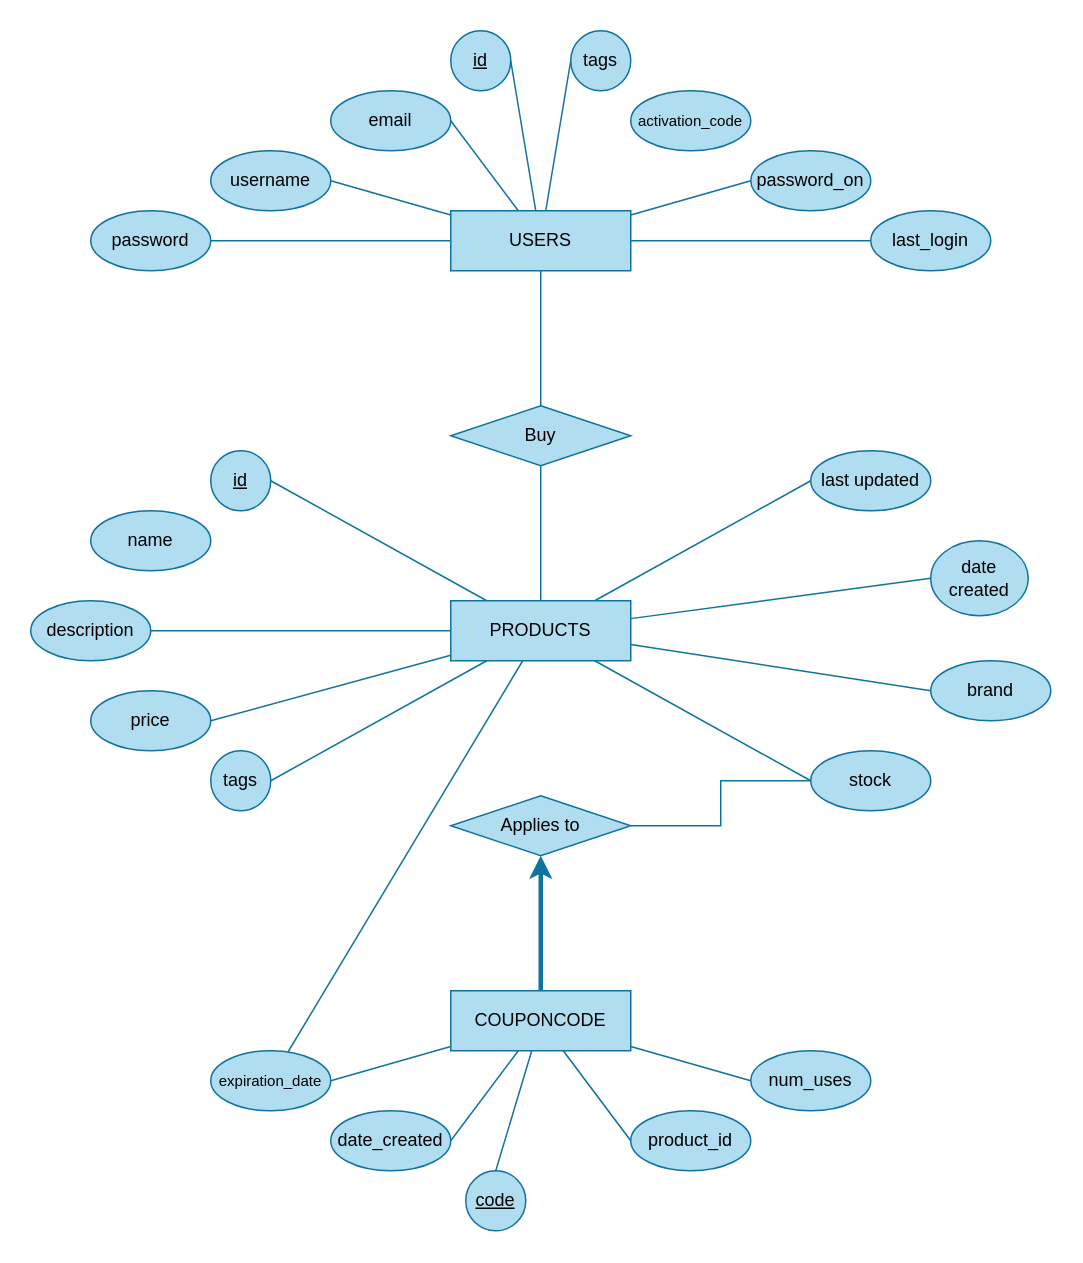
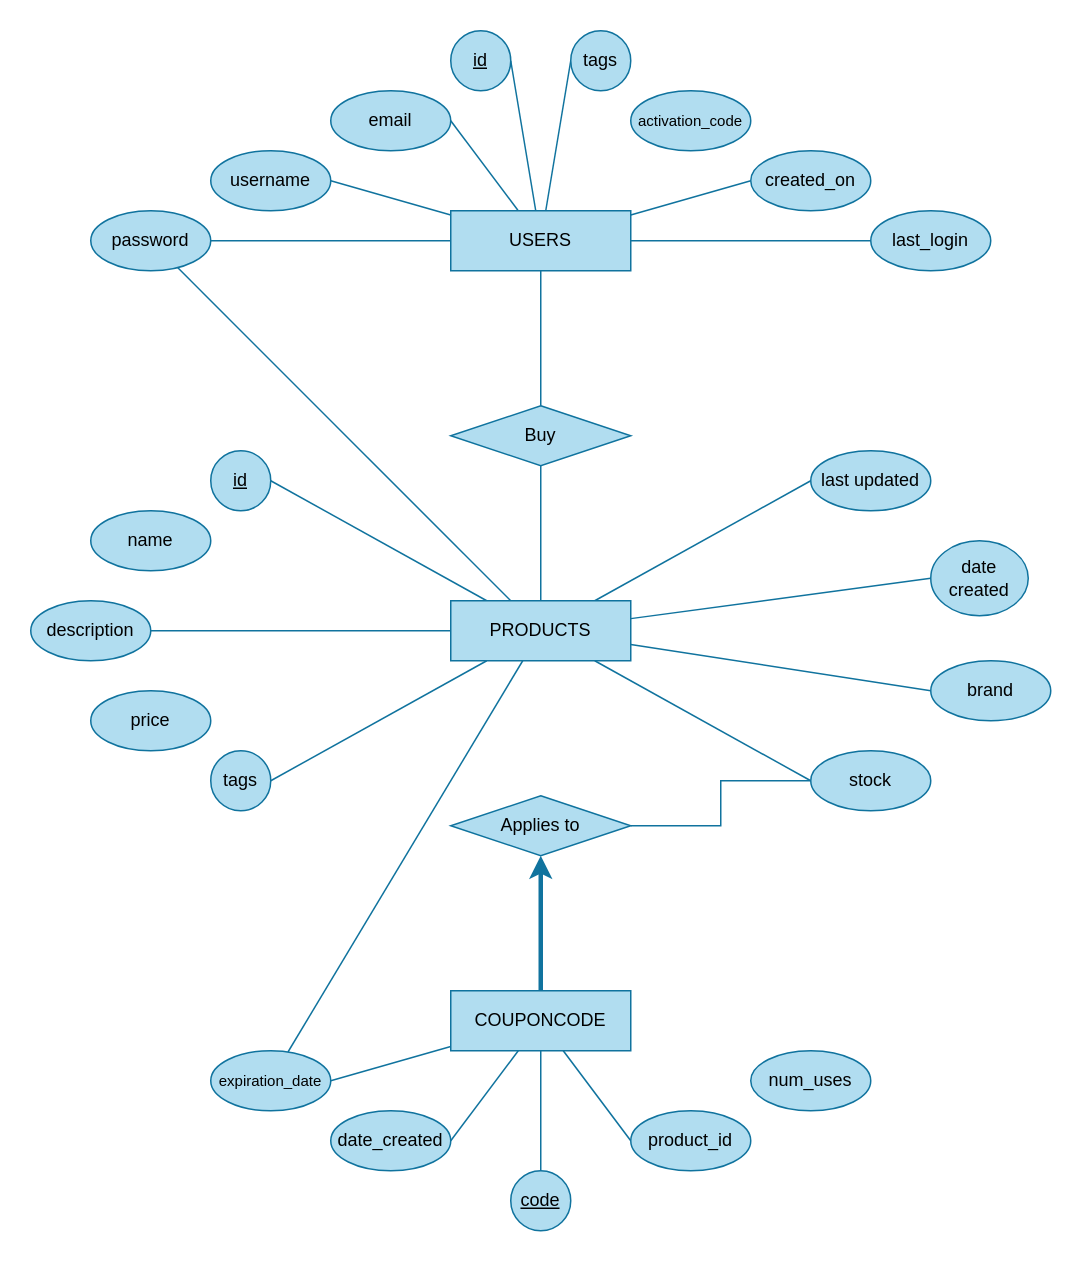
node "password_on": label "password_on" -> "created_on"
edge "PRODUCTS" -- "price": now "PRODUCTS" -- "password"
edge "COUPONCODE" -- "num_uses": removed
node "code": moved (496, 1201) -> (541, 1201)
